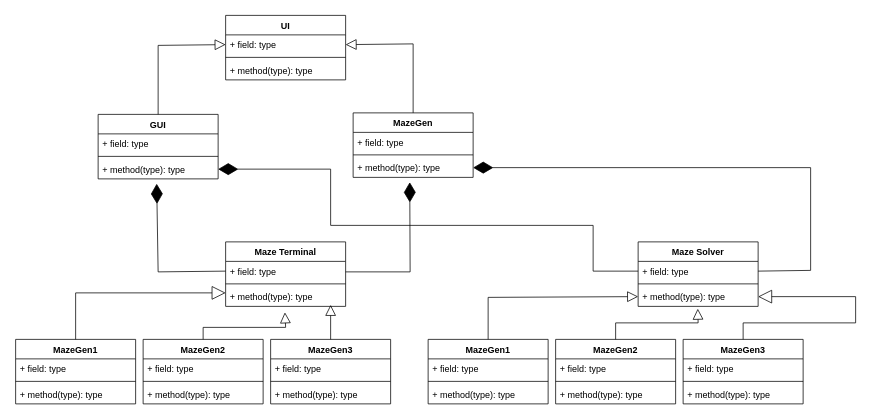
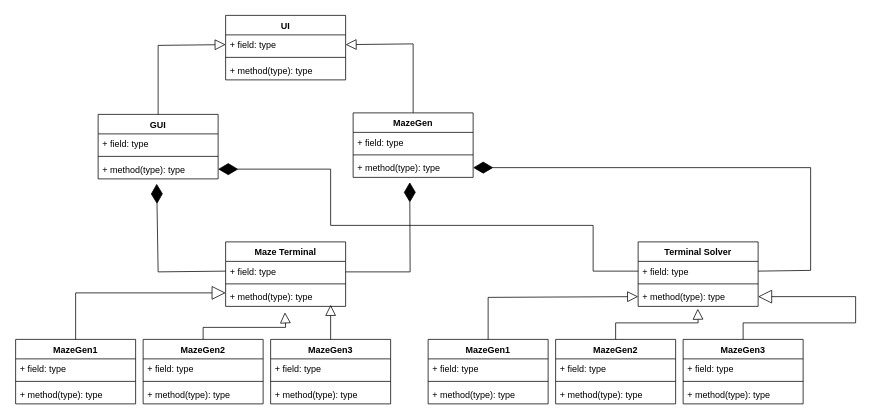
node "Maze Solver": label "Maze Solver" -> "Terminal Solver"
